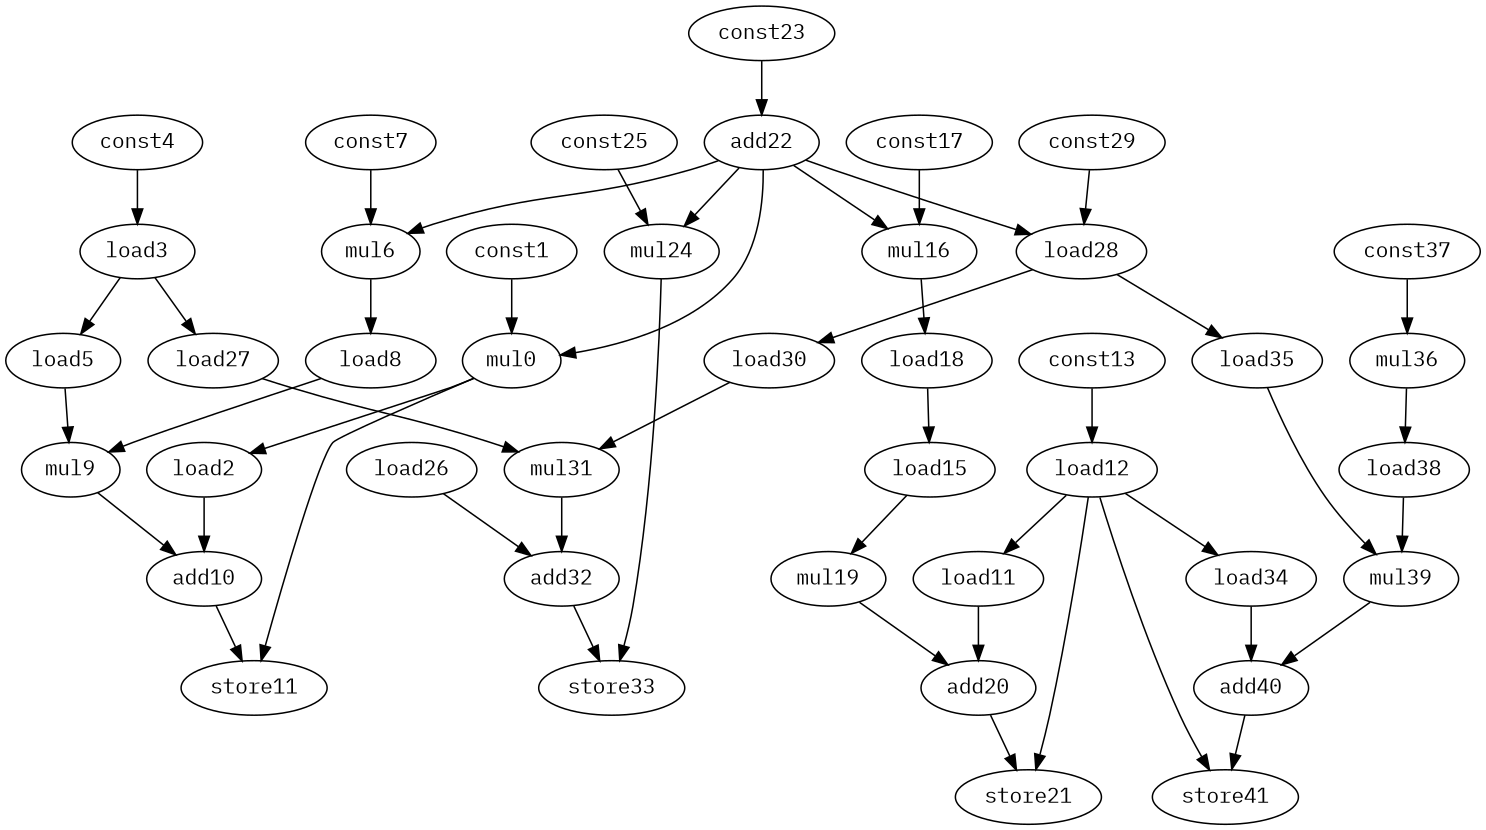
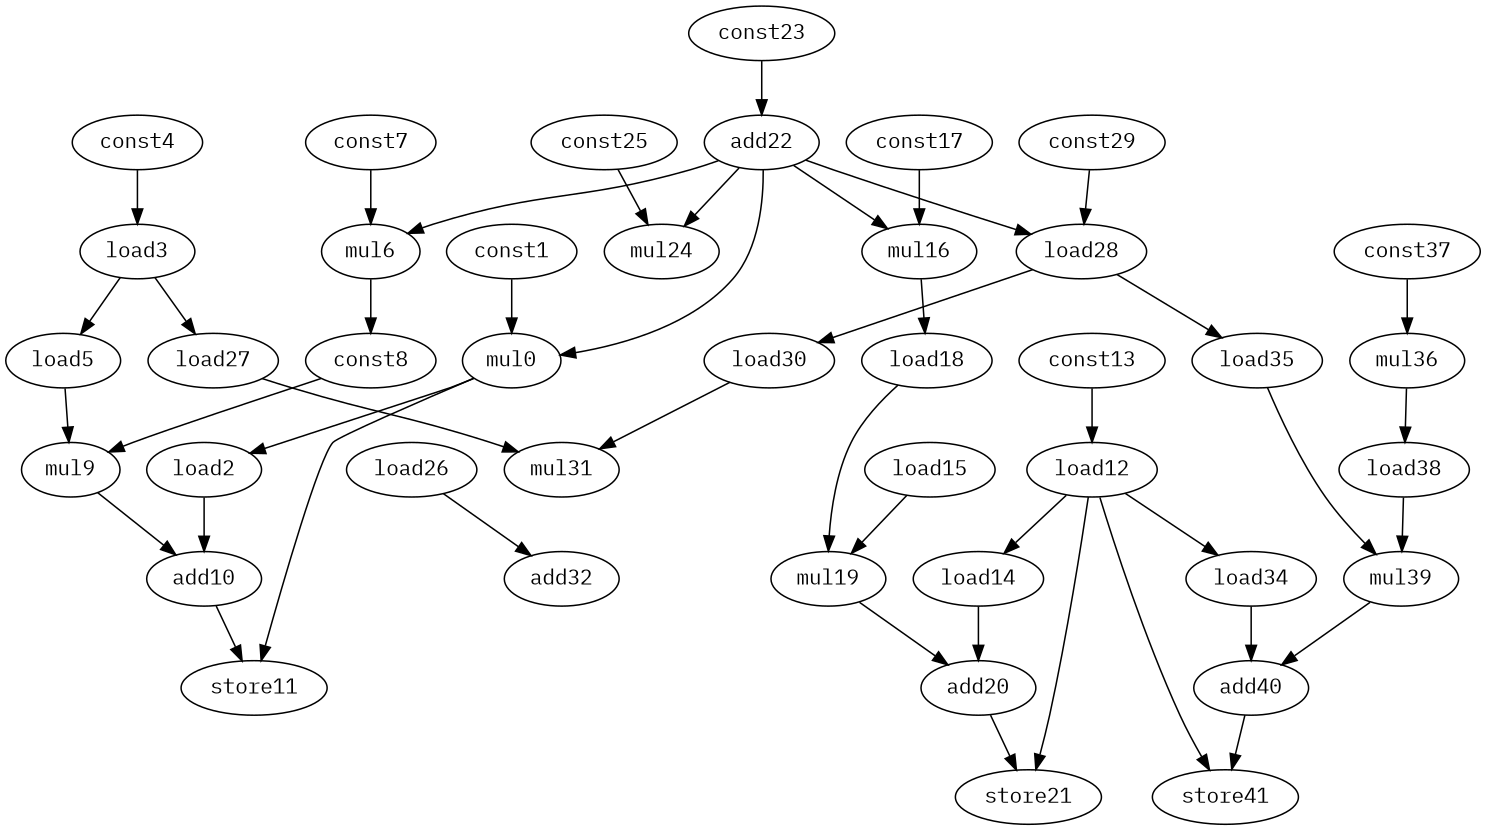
node "load8": label "load8" -> "const8"
edge "load18" -> "load15": now "load18" -> "mul19"
edge "mul31" -> "add32": removed
node "load11": label "load11" -> "load14"
node "store33": removed
